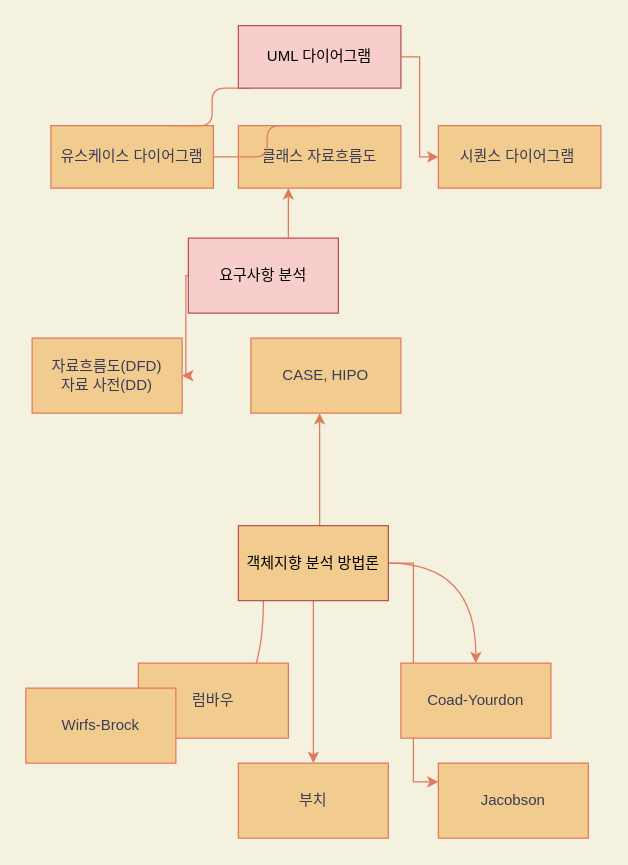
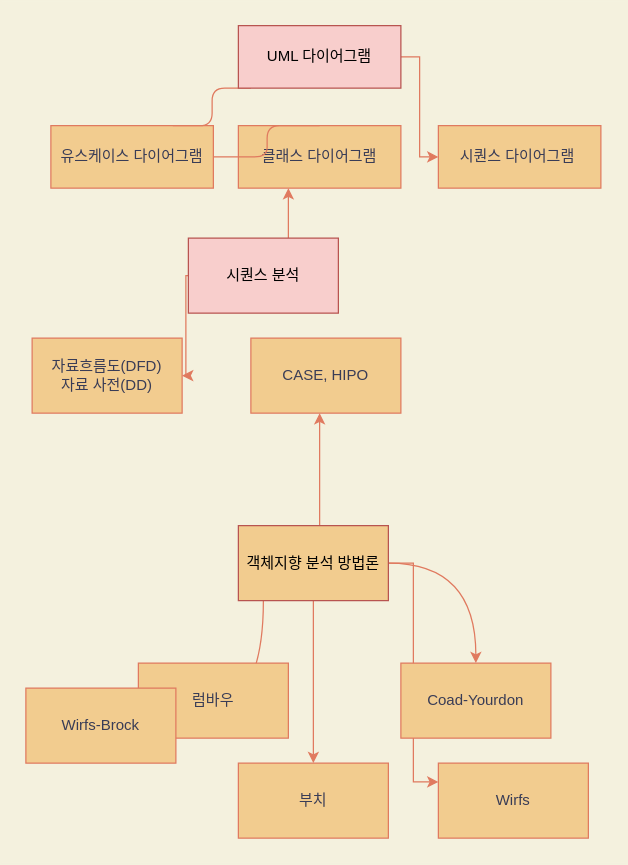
node "클래스 자료흐름도": label "클래스 자료흐름도" -> "클래스 다이어그램"
node "요구사항 분석": label "요구사항 분석" -> "시퀀스 분석"
node "Jacobson": label "Jacobson" -> "Wirfs"
